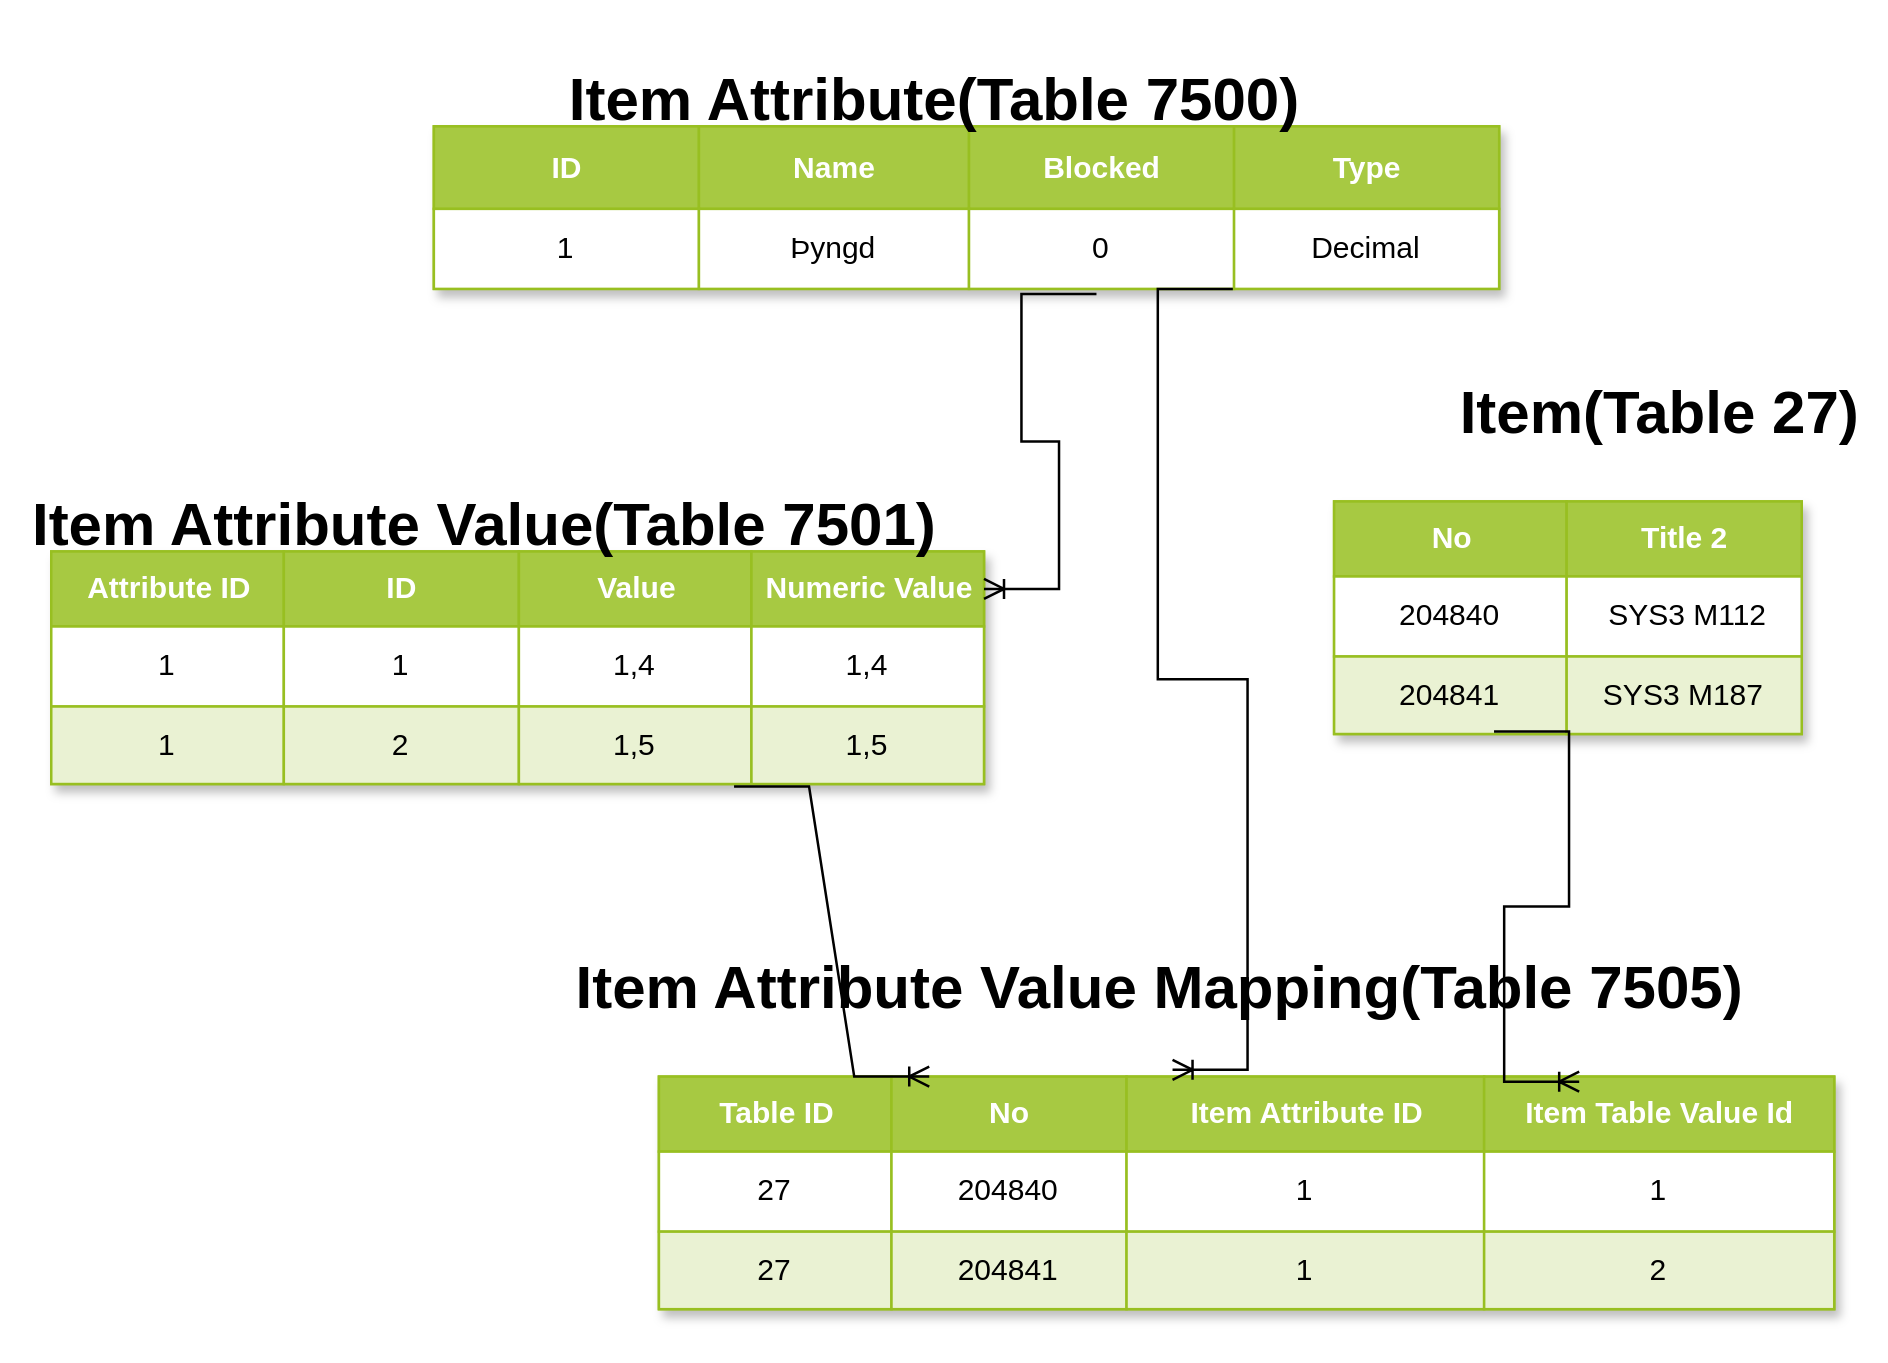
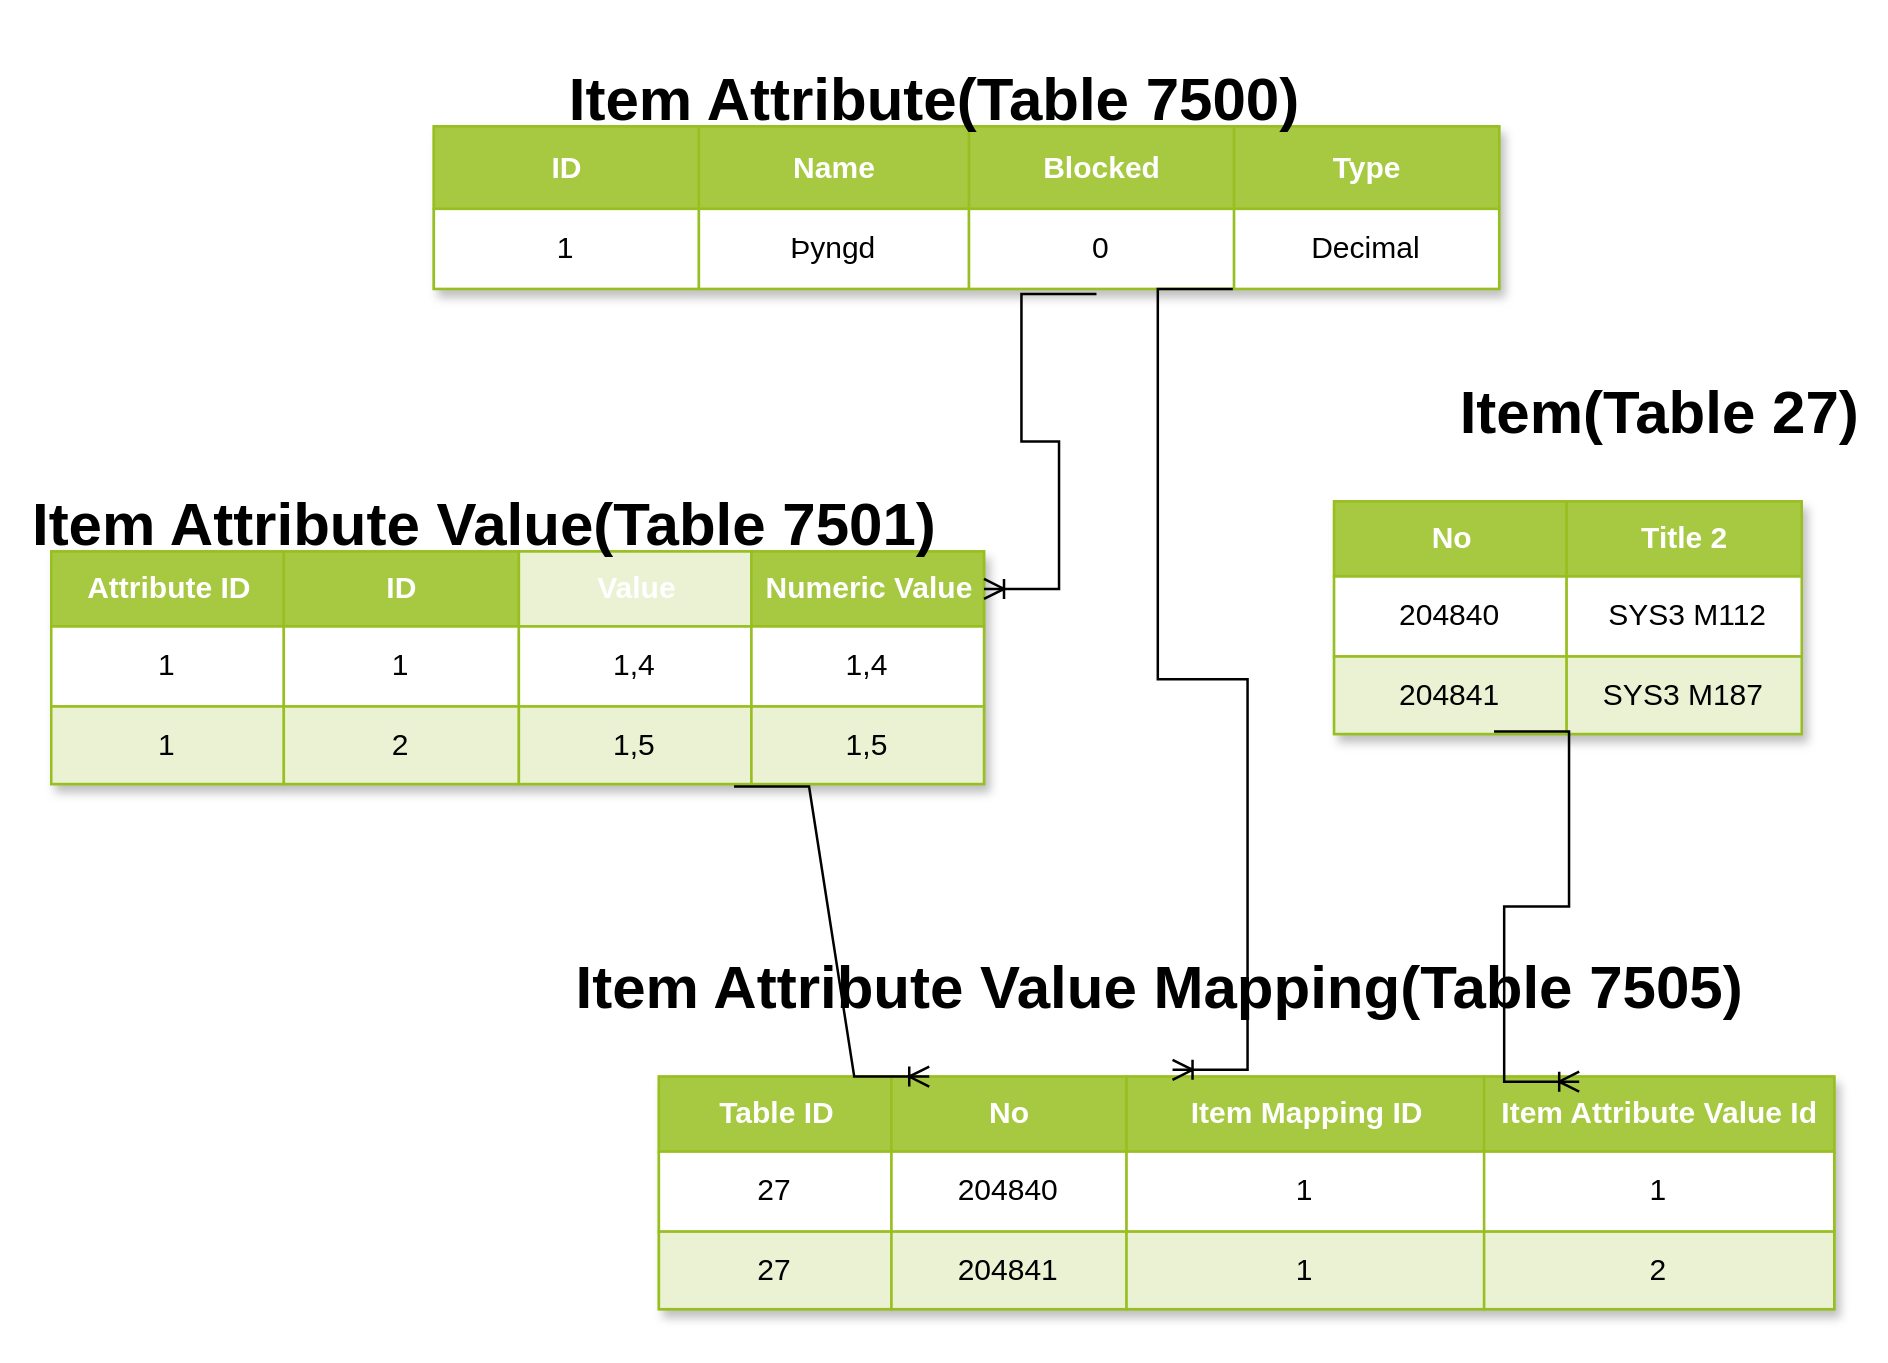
node "Value": fillcolor #a7c942 -> #eaf2d3
node "Item Attribute ID": label "Item Attribute ID" -> "Item Mapping ID"
node "Item Table Value Id": label "Item Table Value Id" -> "Item Attribute Value Id"
